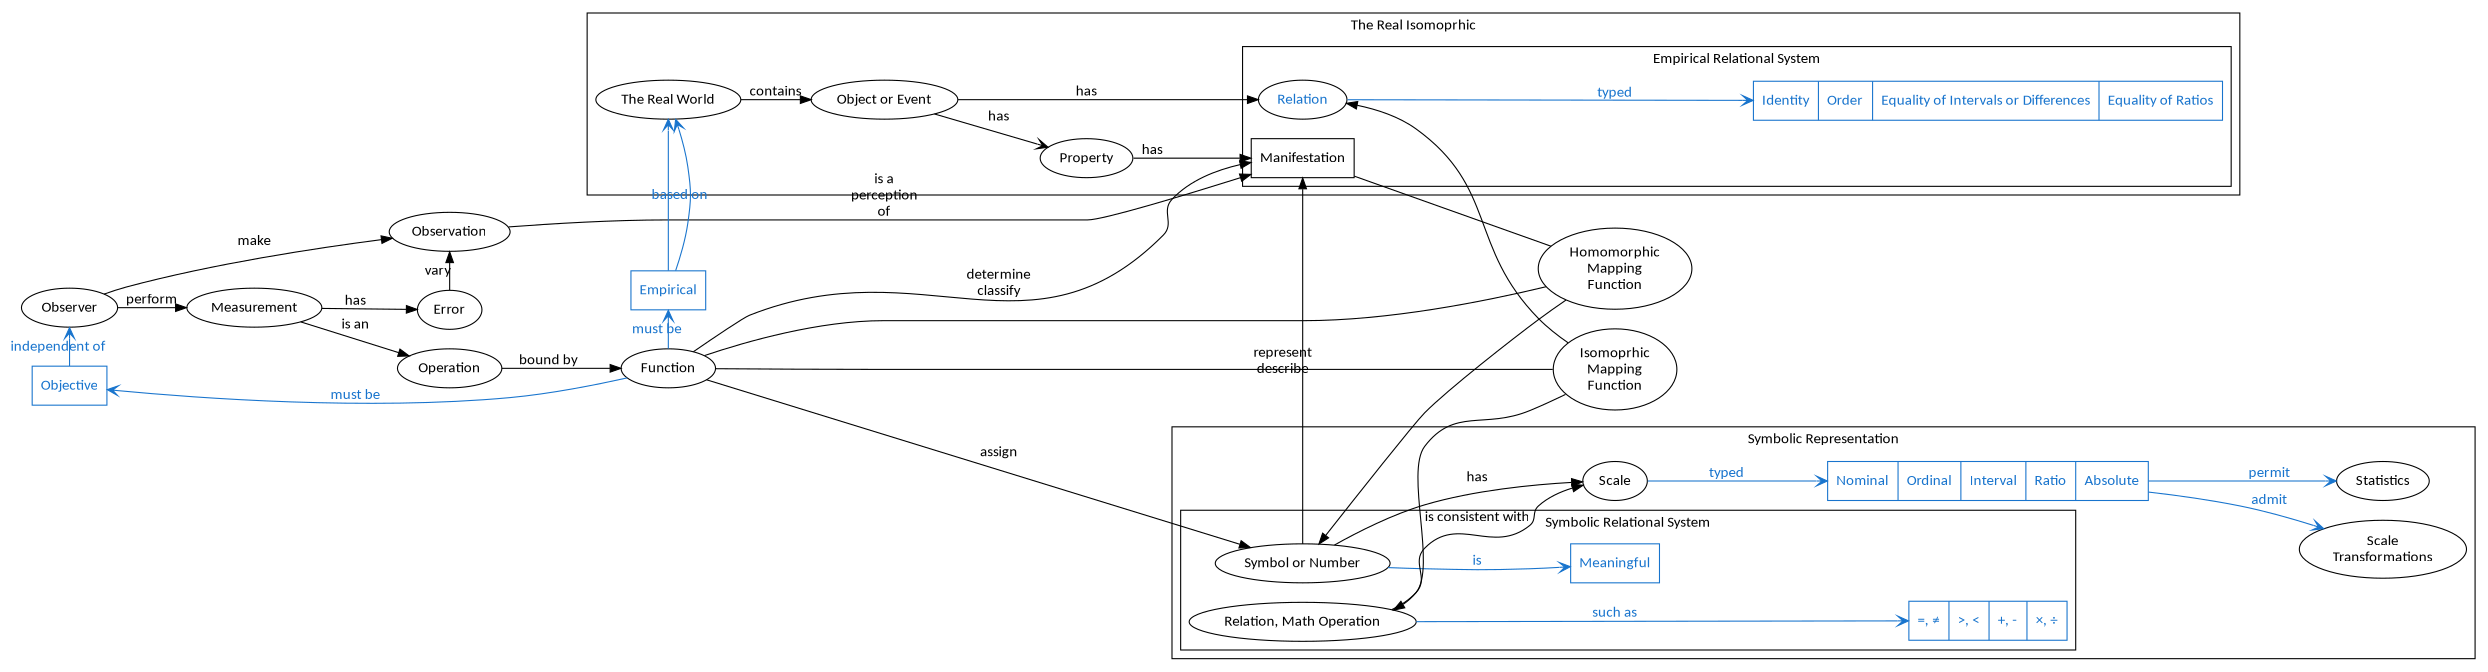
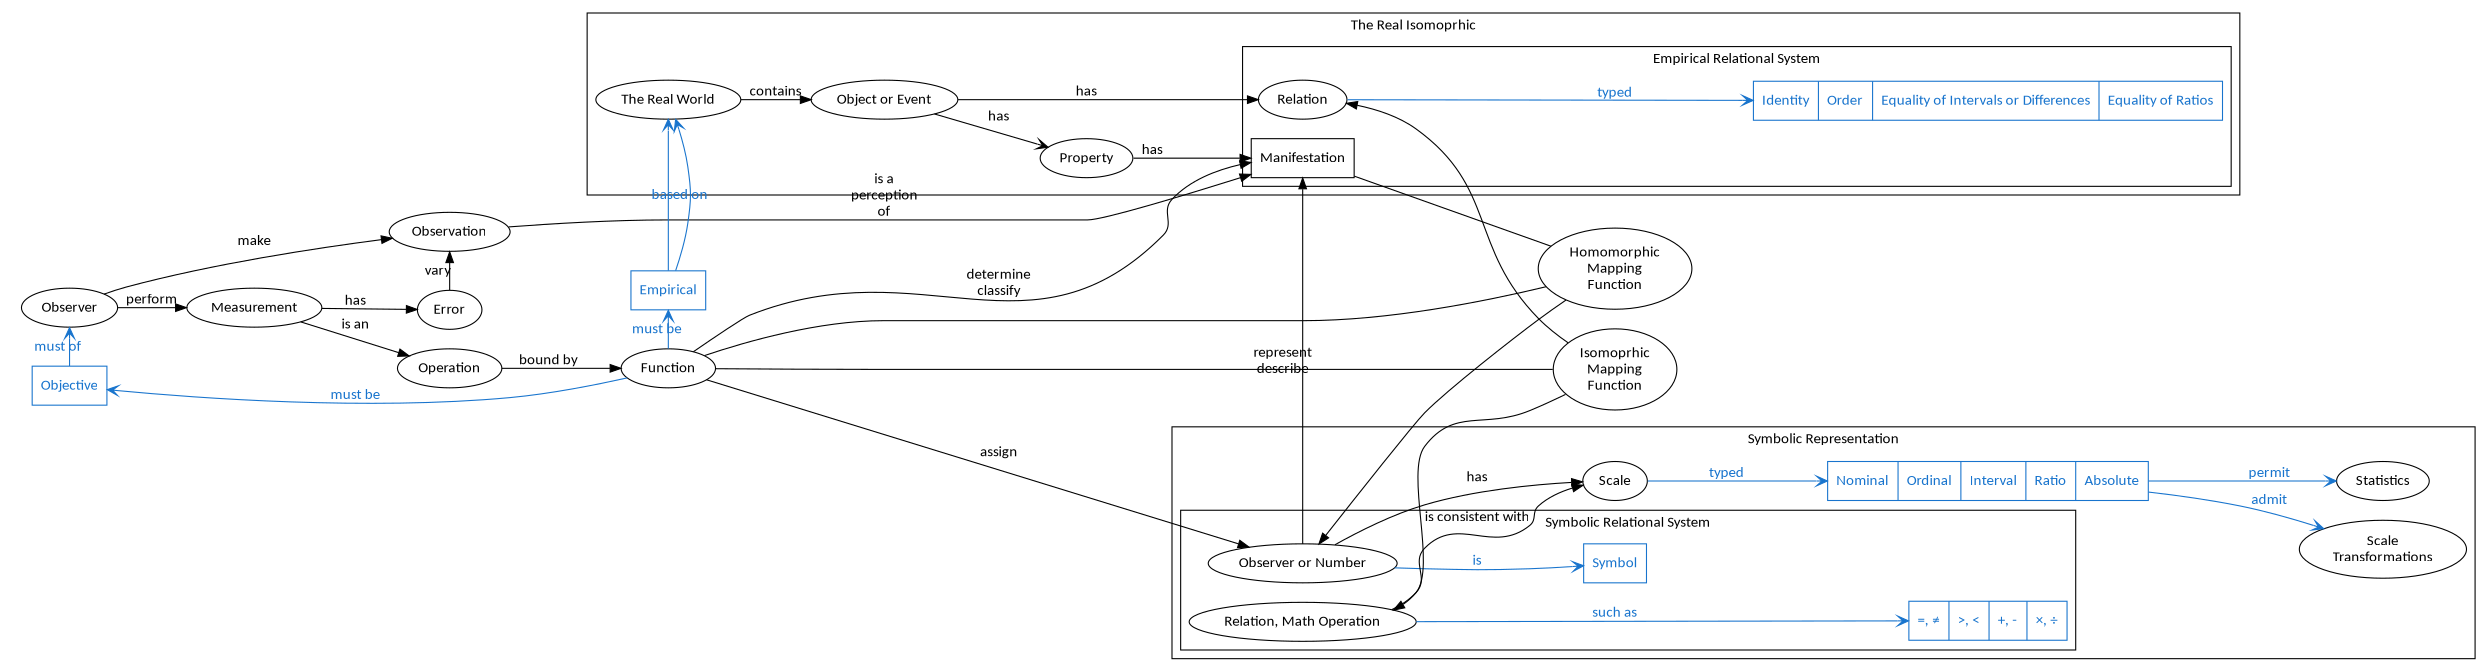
node "Relation": fontcolor dodgerblue3 -> black
edge "Objective" -> "Observer": label "independent of" -> "must of"
node "Symbol or Number": label "Symbol or Number" -> "Observer or Number"
node "Meaningful": label "Meaningful" -> "Symbol"
